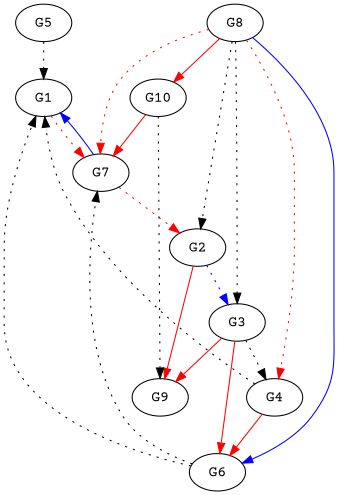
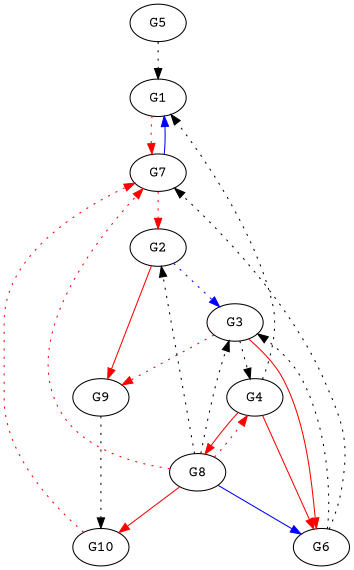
edge "G10" -> "G7": style solid -> dotted
edge "G10" -> "G9": reversed
edge "G6" -> "G1": now "G6" -> "G3"
edge "G3" -> "G9": style solid -> dotted
edge "G4" -> "G8": added
